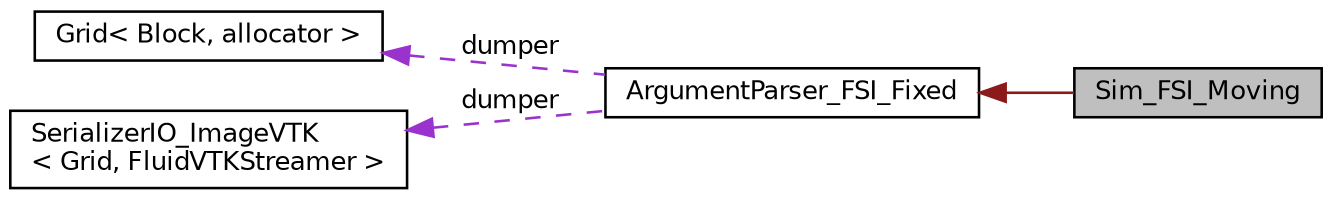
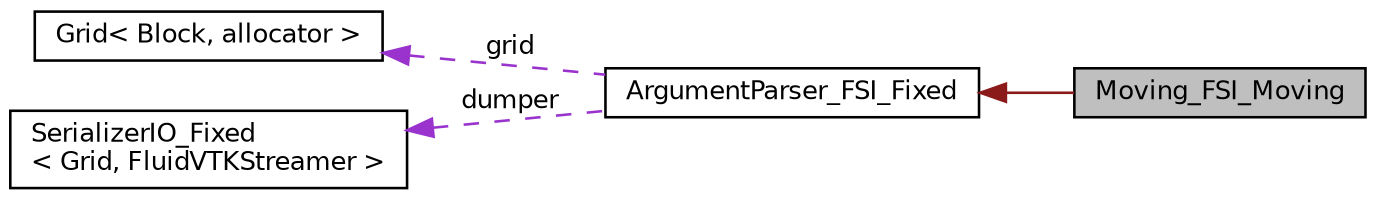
edge "ArgumentParser_FSI_Fixed" -> "Grid< Block, allocator >": label " dumper" -> " grid"
node "Sim_FSI_Moving": label "Sim_FSI_Moving" -> "Moving_FSI_Moving"
node "SerializerIO_ImageVTK < Grid, FluidVTKStreamer >": label "SerializerIO_ImageVTK < Grid, FluidVTKStreamer >" -> "SerializerIO_Fixed < Grid, FluidVTKStreamer >"
